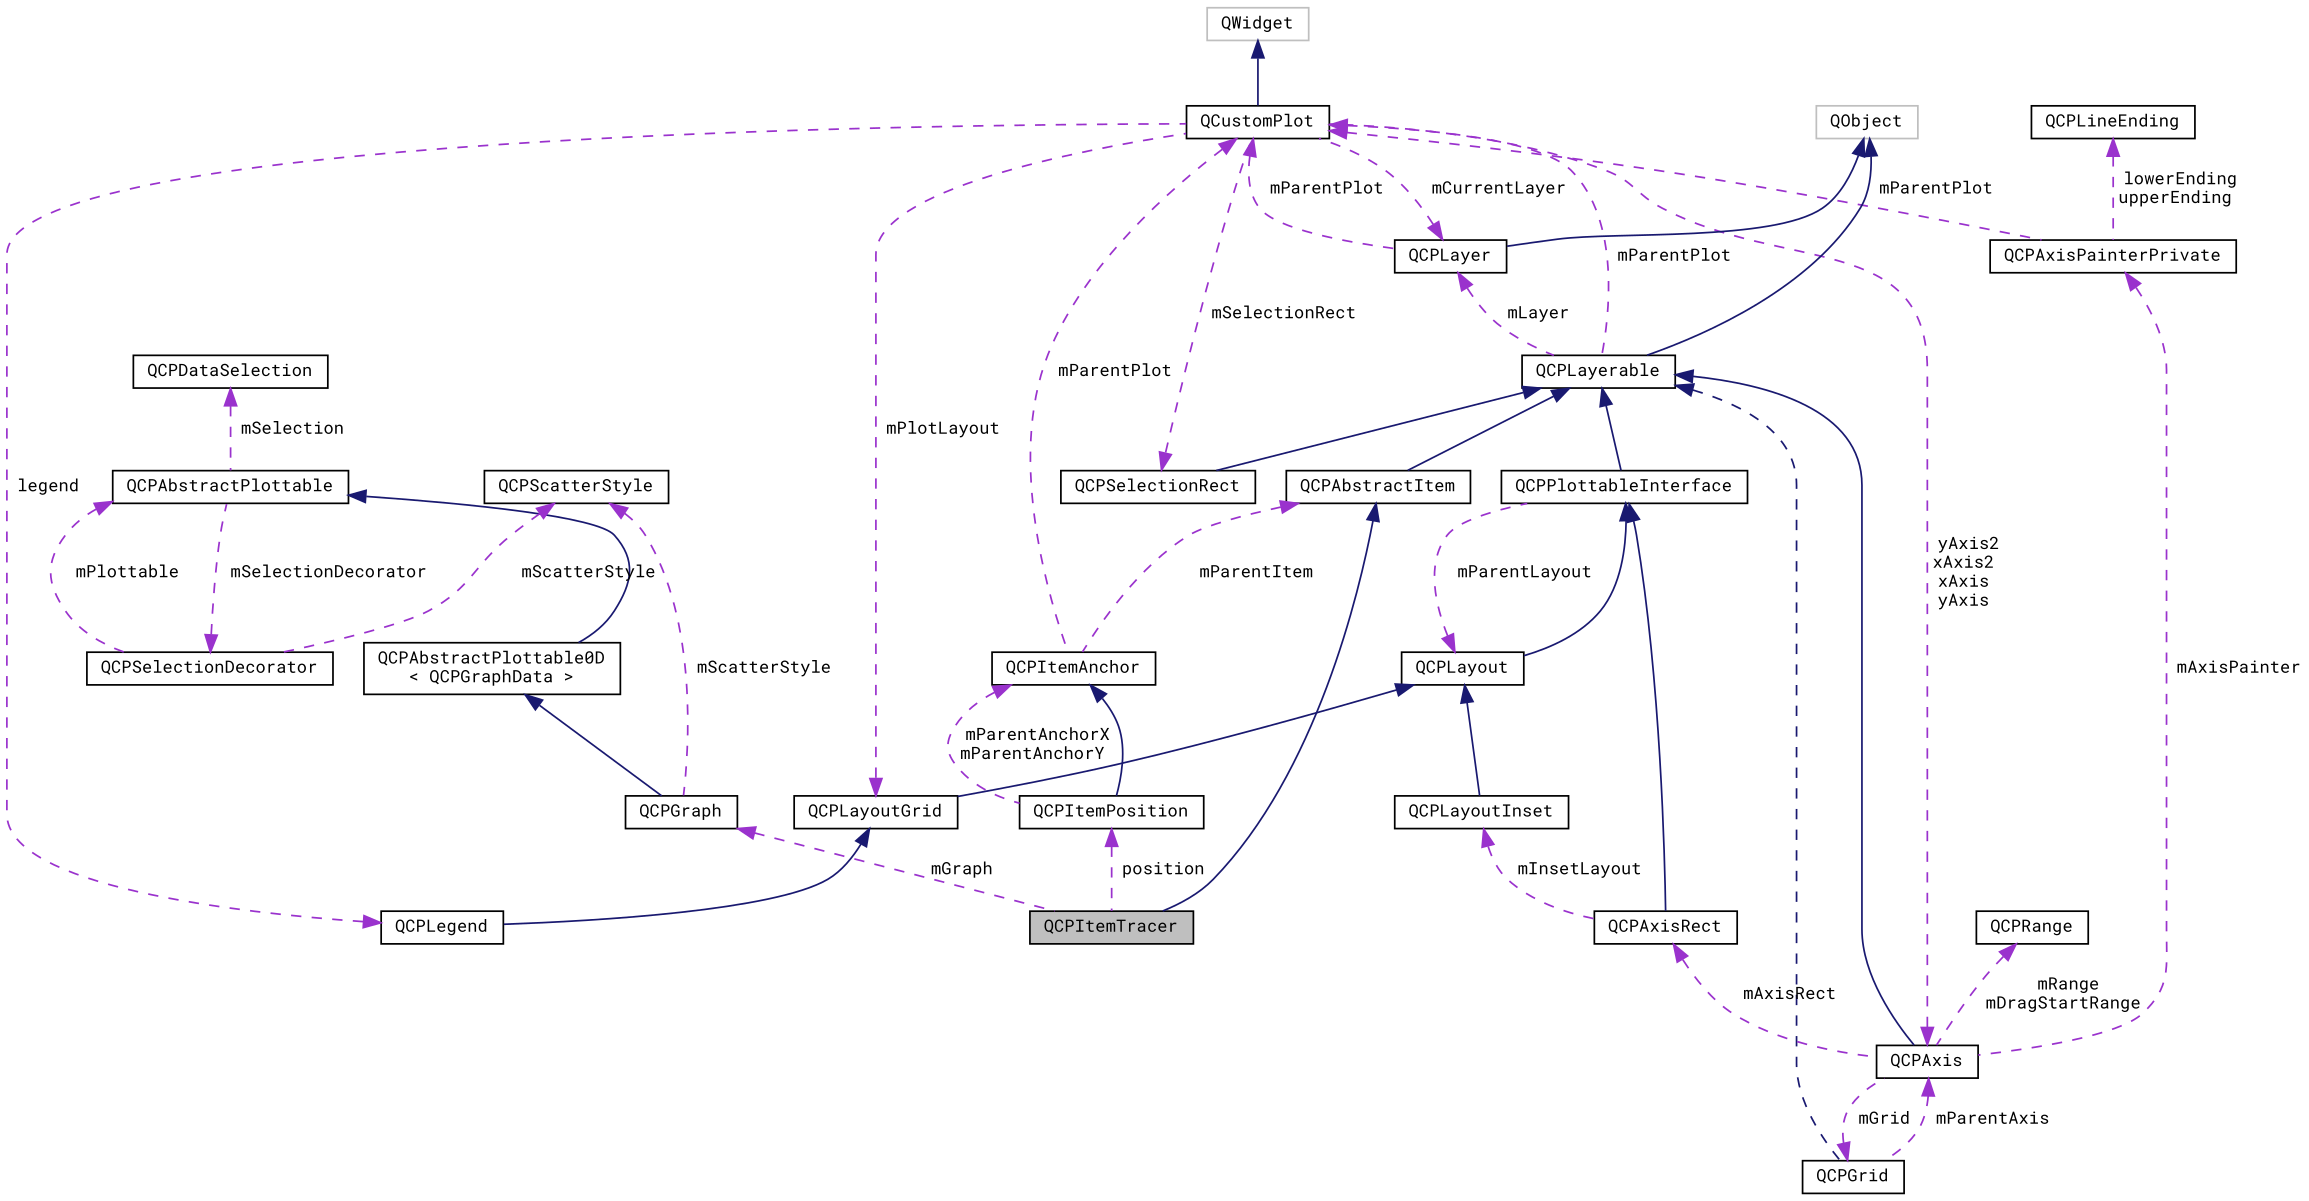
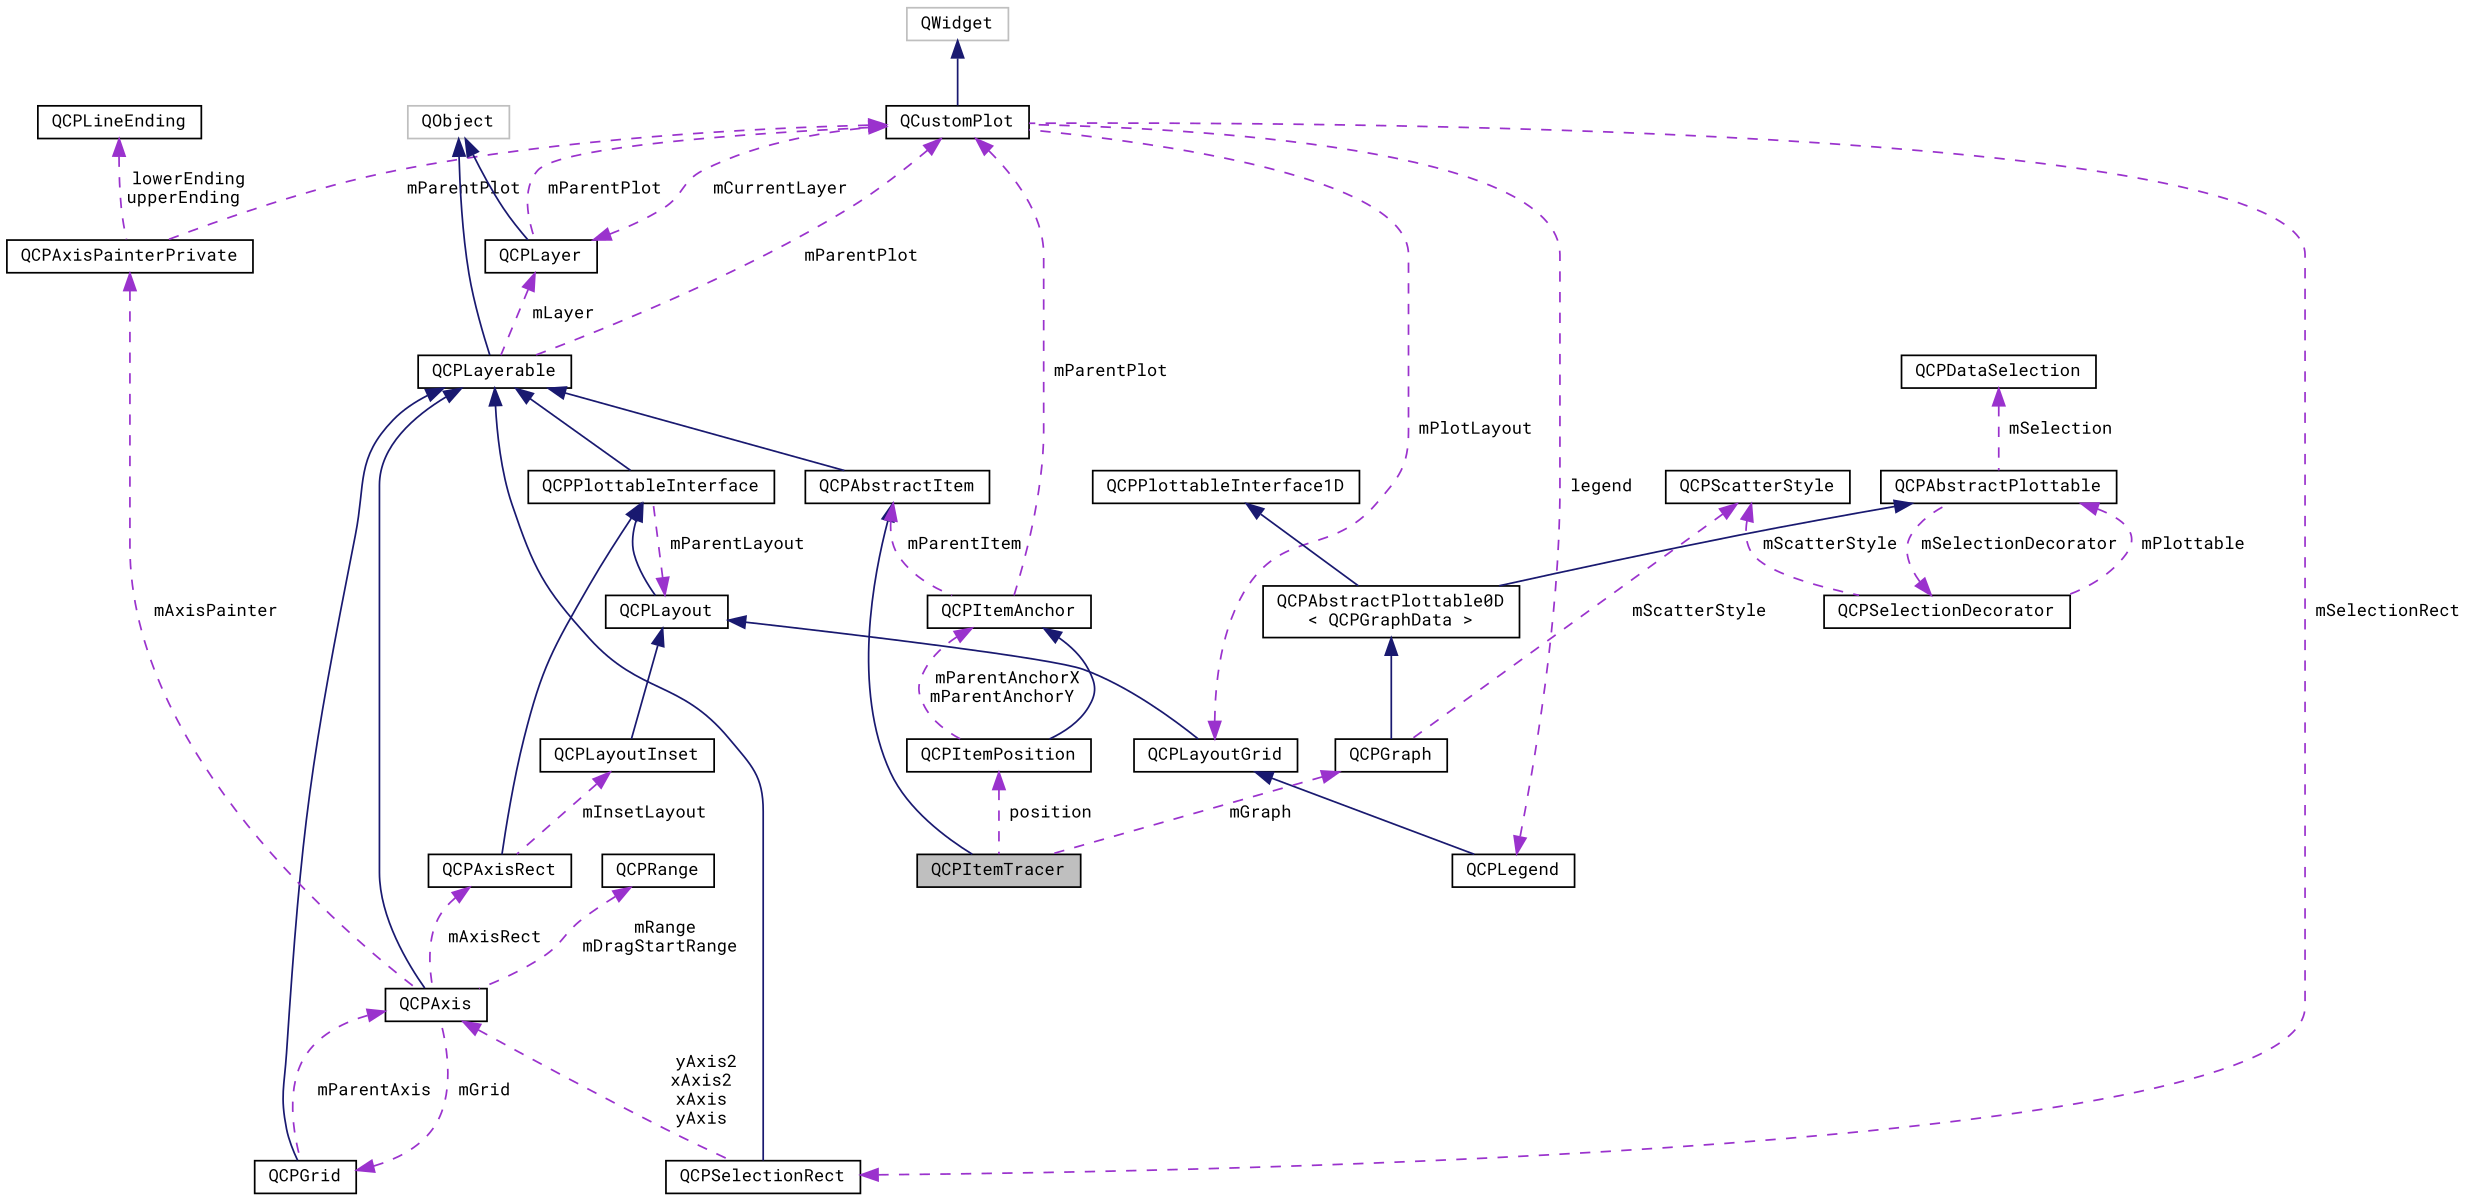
edge "QCustomPlot" -> "QCPAxis": now "QCPSelectionRect" -> "QCPAxis"
node "QCPPlottableInterface1D": added
edge "QCPGrid" -> "QCPLayerable": style dashed -> solid
